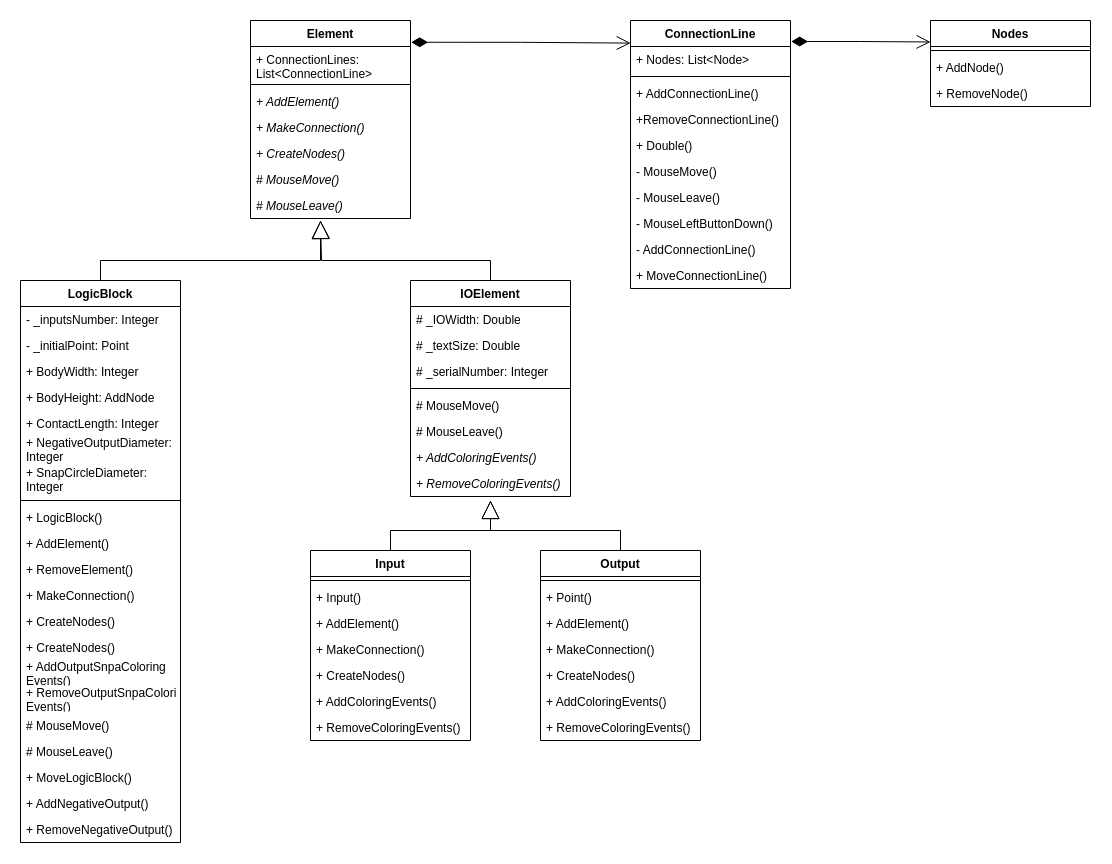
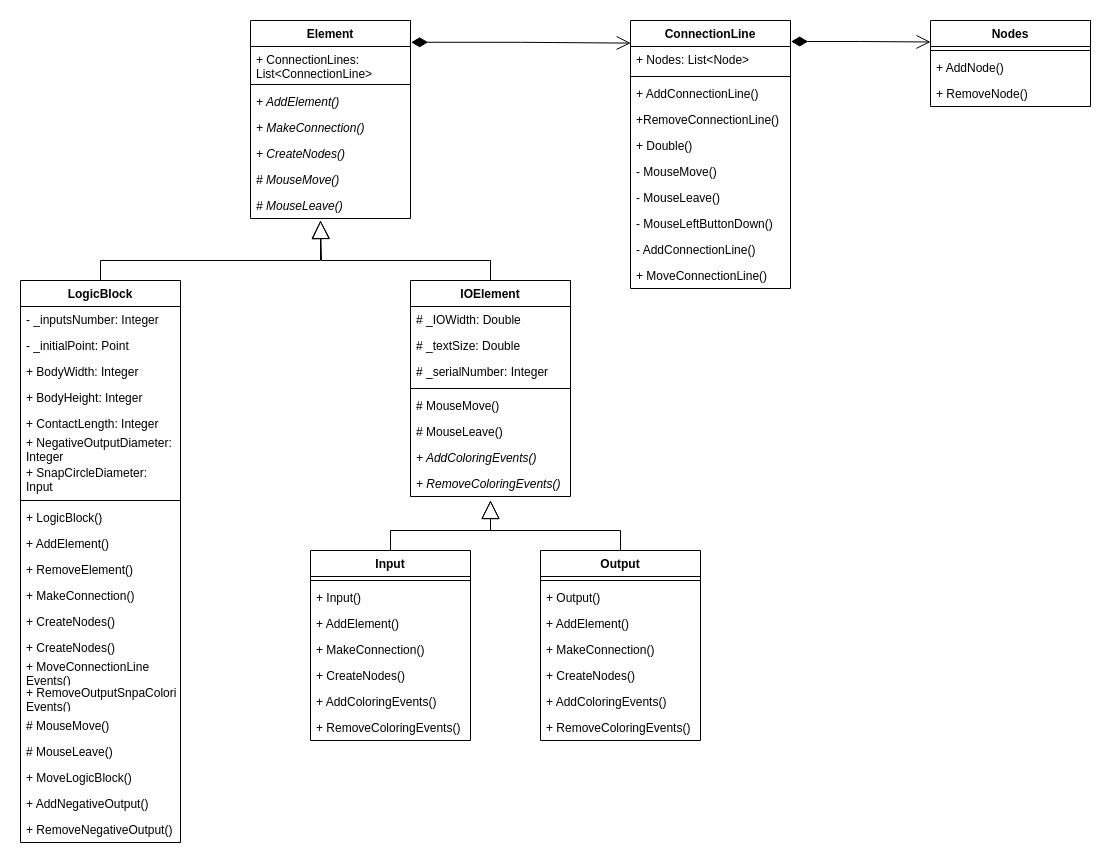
node "+ BodyHeight: AddNode": label "+ BodyHeight: AddNode" -> "+ BodyHeight: Integer"
node "+ SnapCircleDiameter: Integer": label "+ SnapCircleDiameter: Integer" -> "+ SnapCircleDiameter: Input"
node "+ Point()": label "+ Point()" -> "+ Output()"
node "+ AddOutputSnpaColoring Events()": label "+ AddOutputSnpaColoring Events()" -> "+ MoveConnectionLine Events()"
